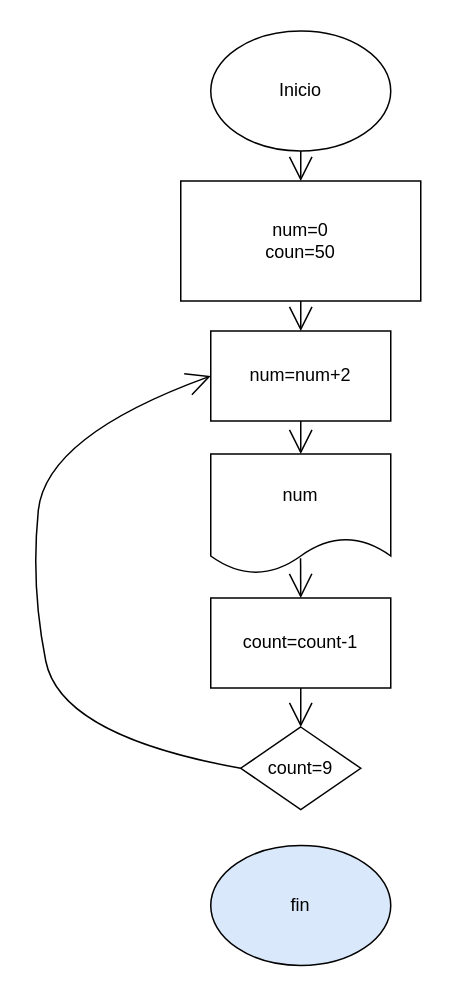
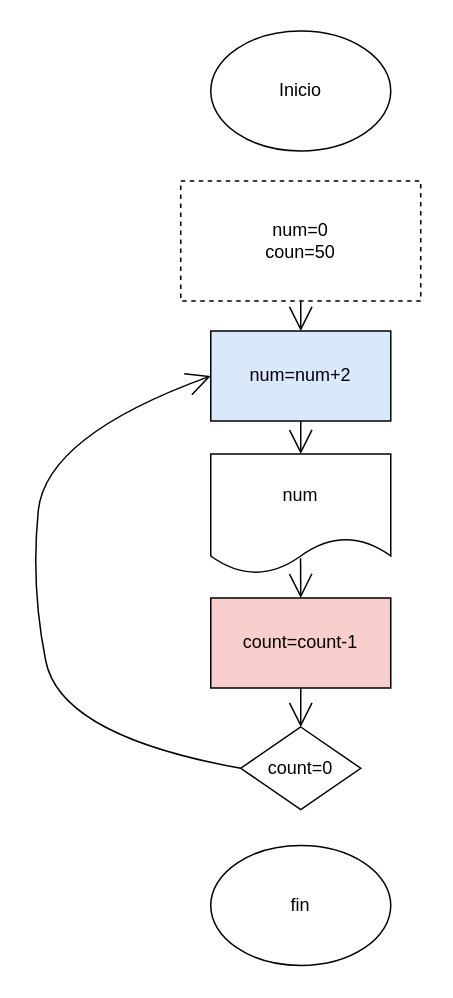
edge "Inicio" -> "num=0 coun=50": removed
node "num=0 coun=50": style solid -> dashed
node "num=num+2": fillcolor #ffffff -> #dae8fc
node "count=count-1": fillcolor #ffffff -> #f8cecc
node "count=9": label "count=9" -> "count=0"
node "fin": fillcolor #dae8fc -> #ffffff
